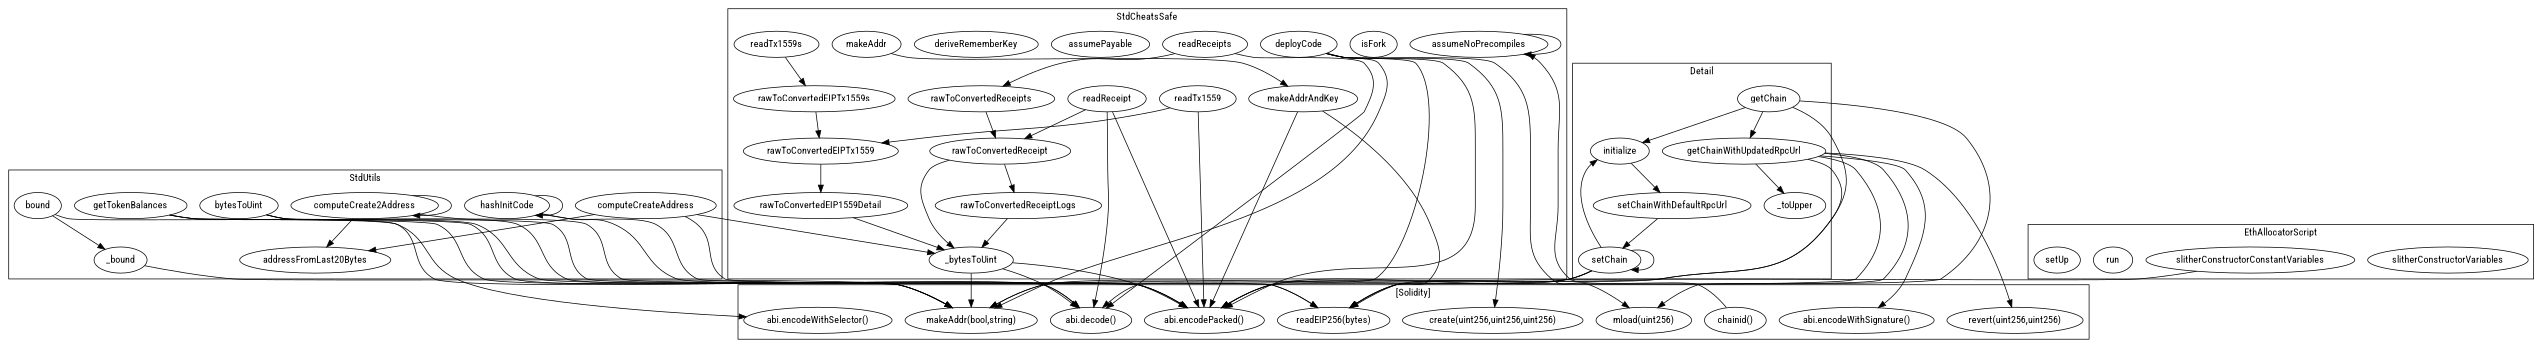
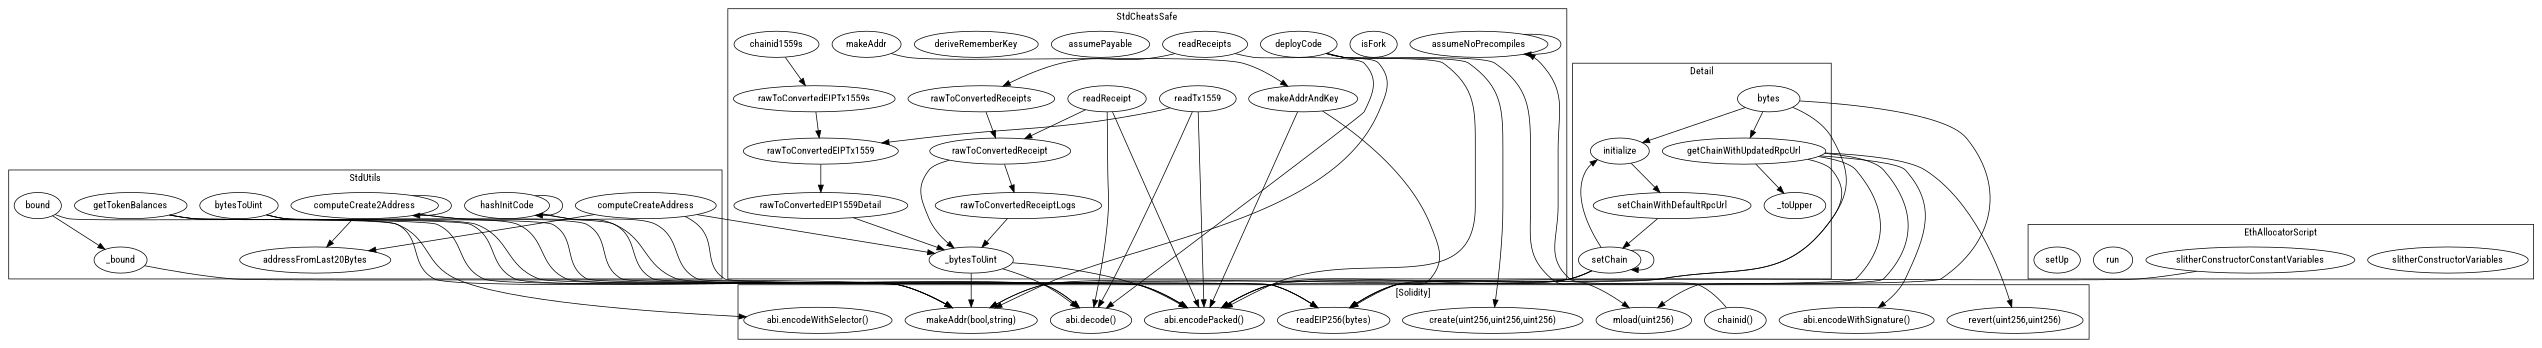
node "readTx1559s": label "readTx1559s" -> "chainid1559s"
node "getChain": label "getChain" -> "bytes"
edge "deployCode" -> "abi.decode()": now "readTx1559" -> "abi.decode()"
edge "computeCreate2Address" -> "readEIP256(bytes)": added
